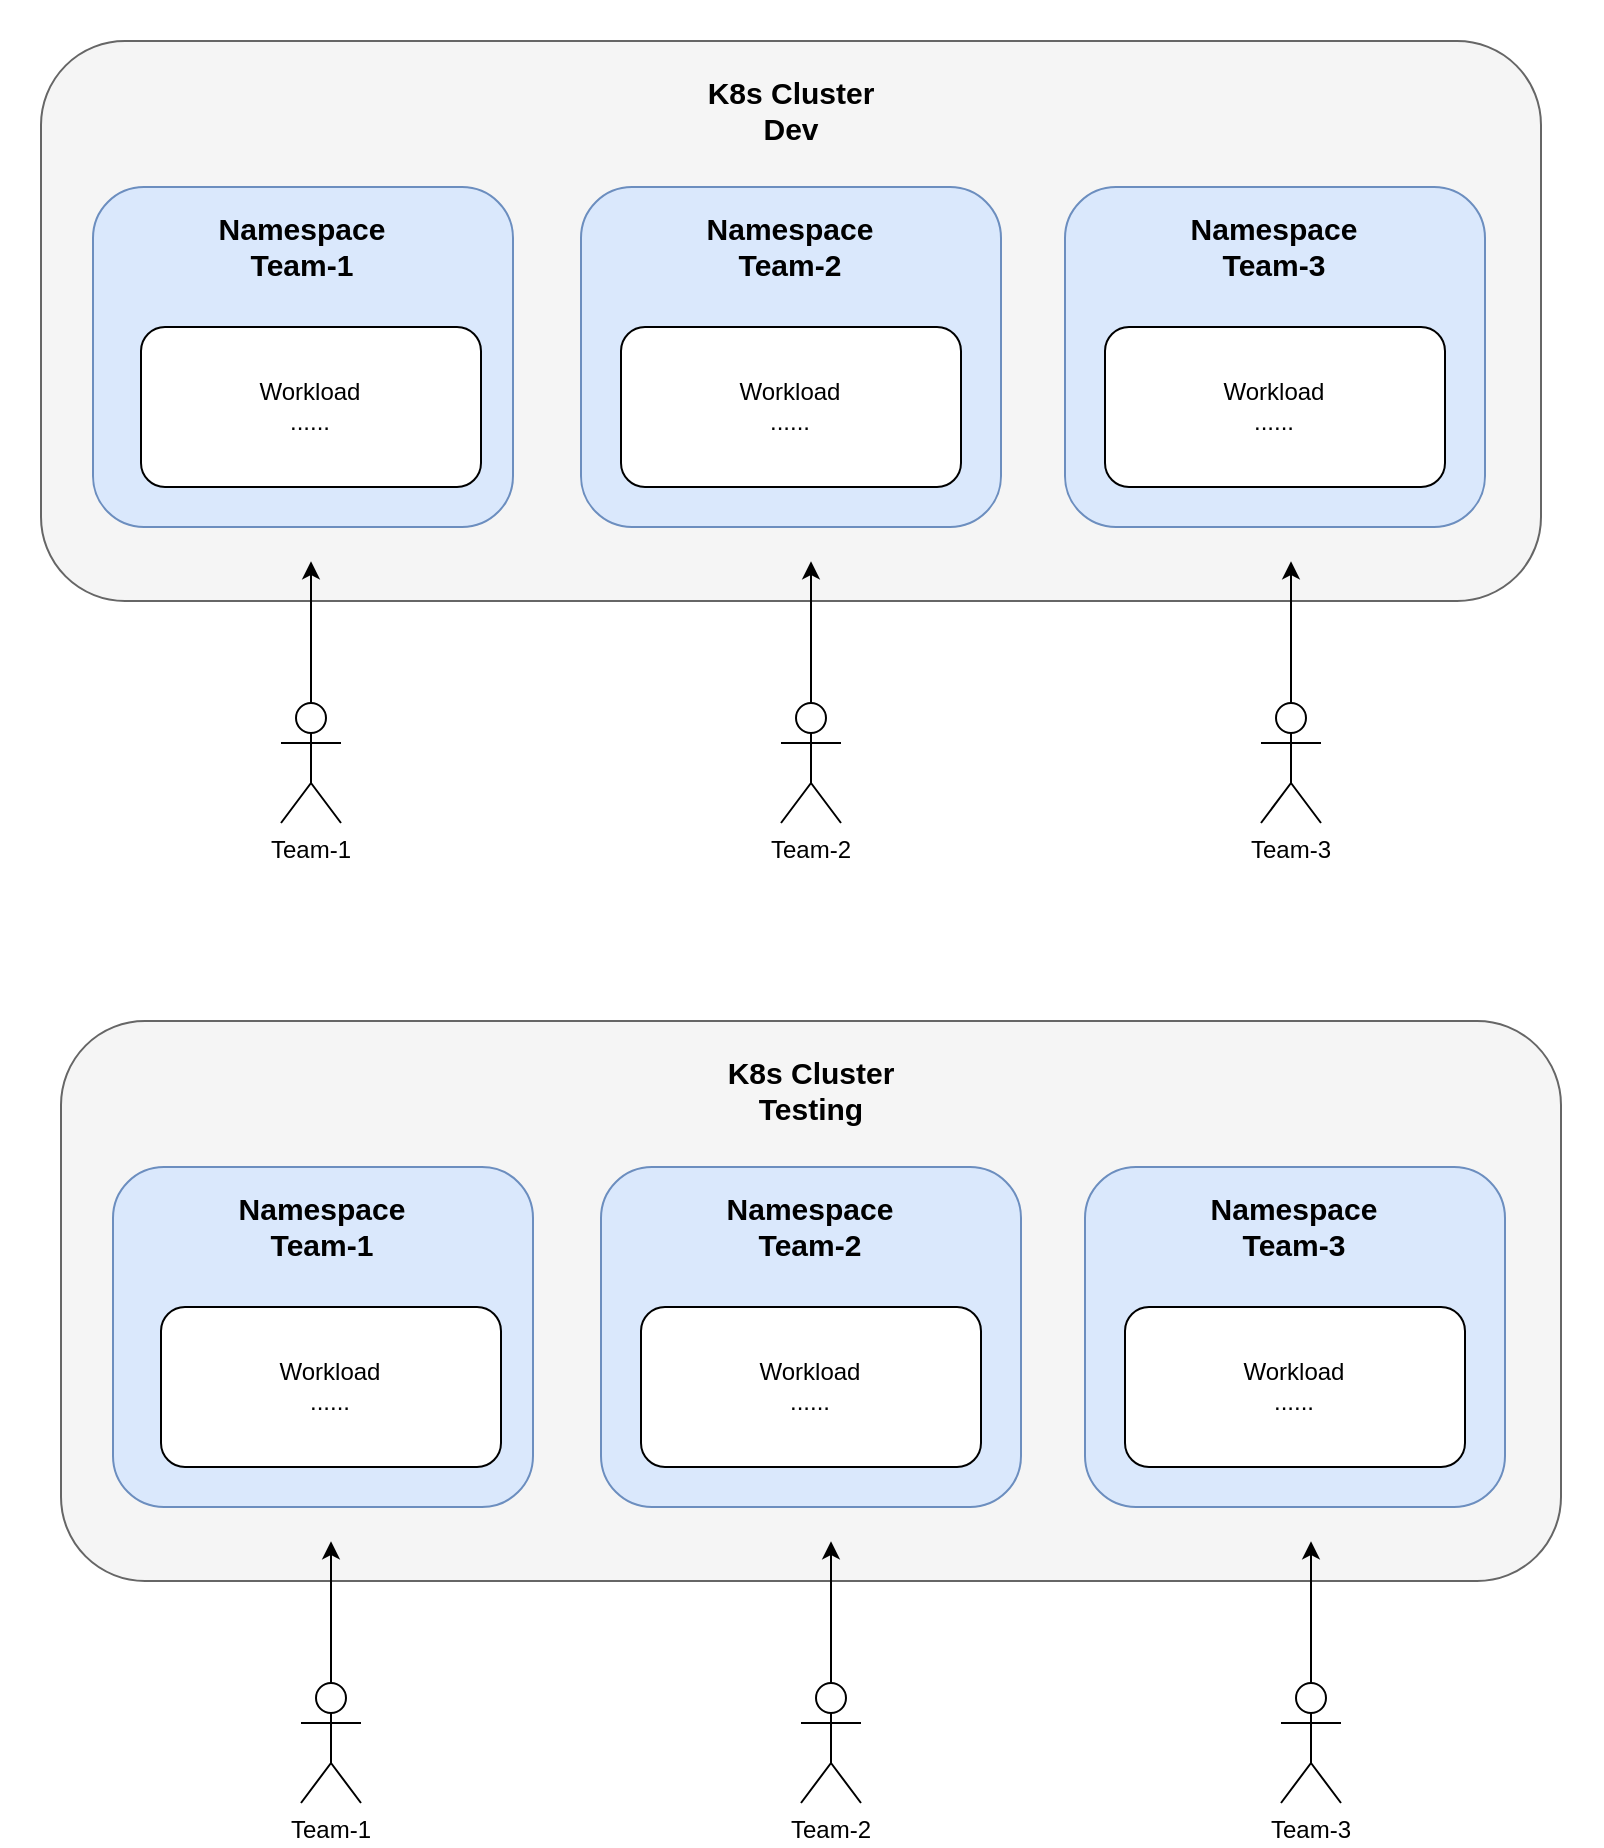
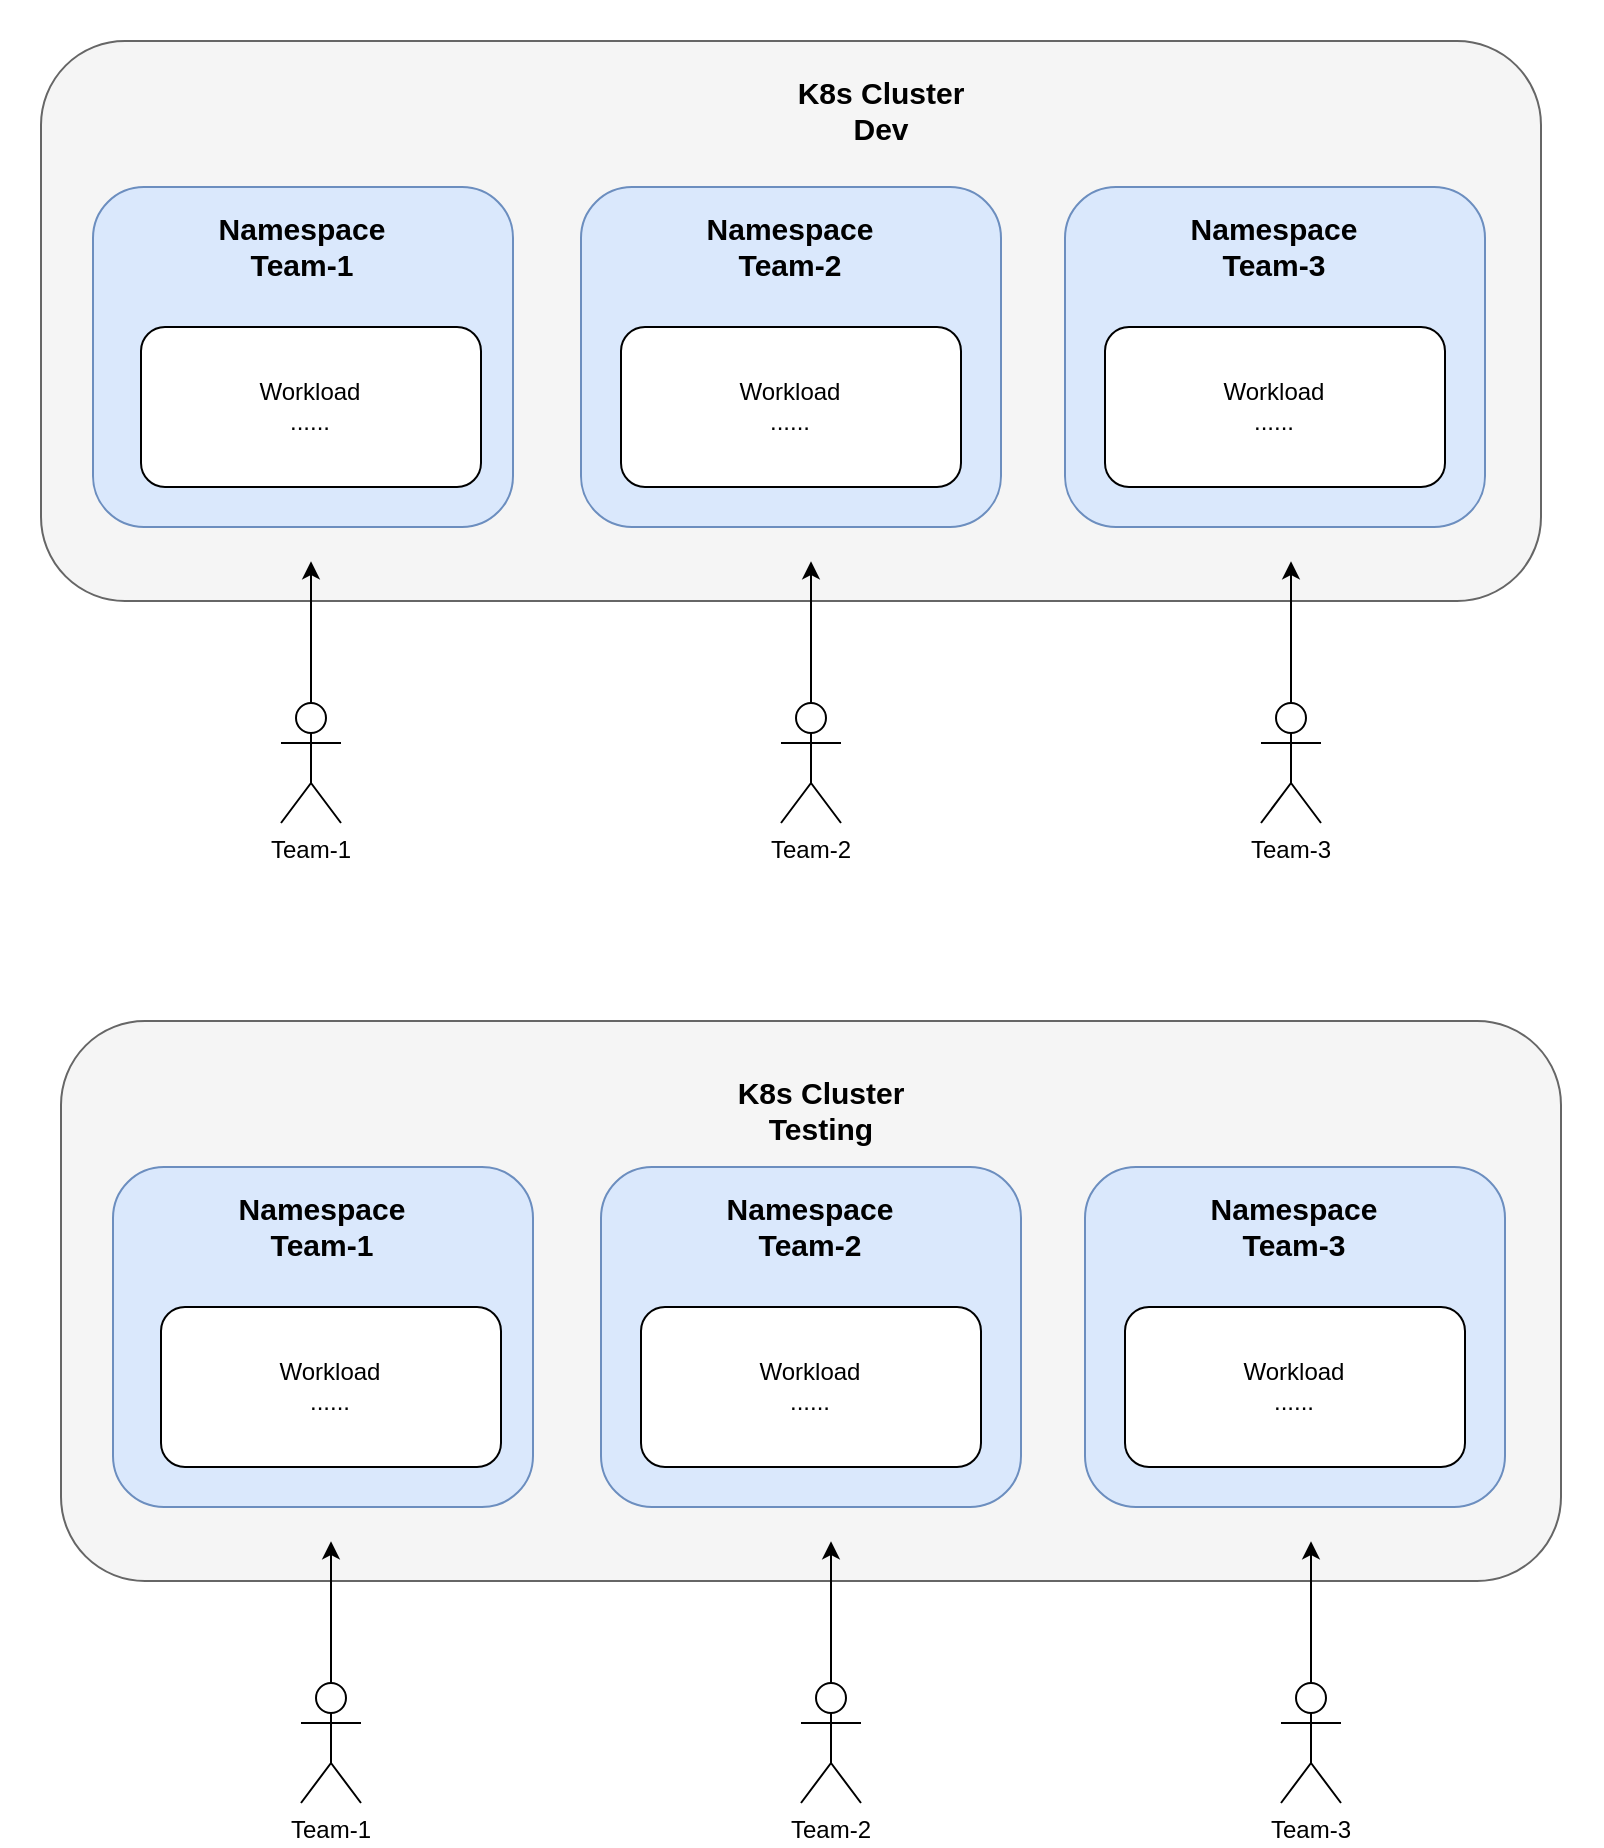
node "K8s Cluster Dev": moved (791, 111) -> (881, 111)
node "K8s Cluster Testing": moved (811, 1091) -> (821, 1111)
